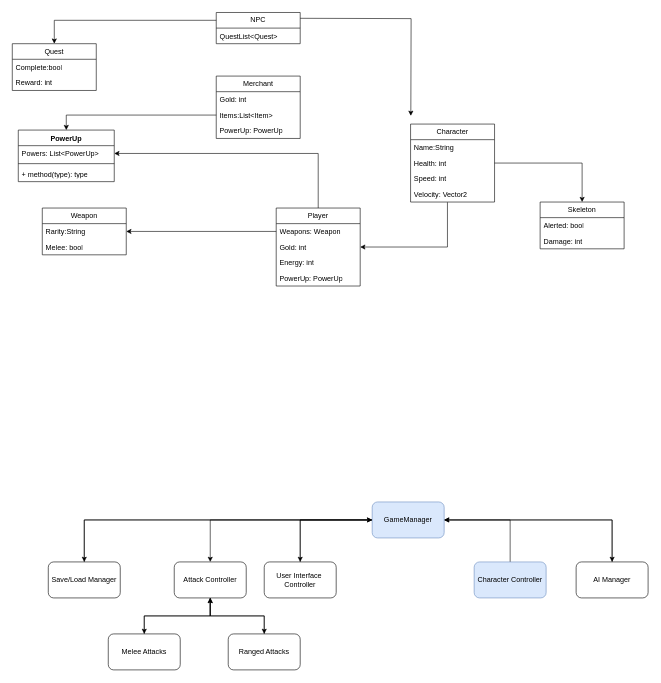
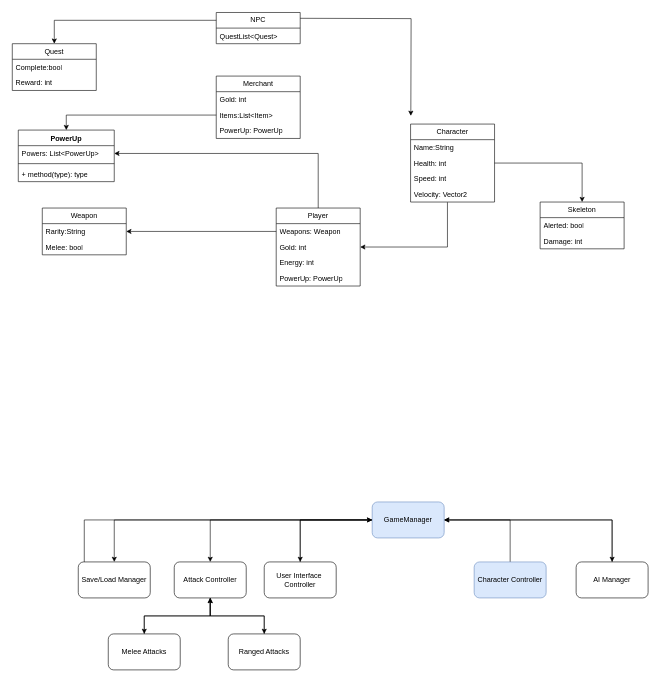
node "Save/Load Manager": moved (84, 580) -> (114, 580)
